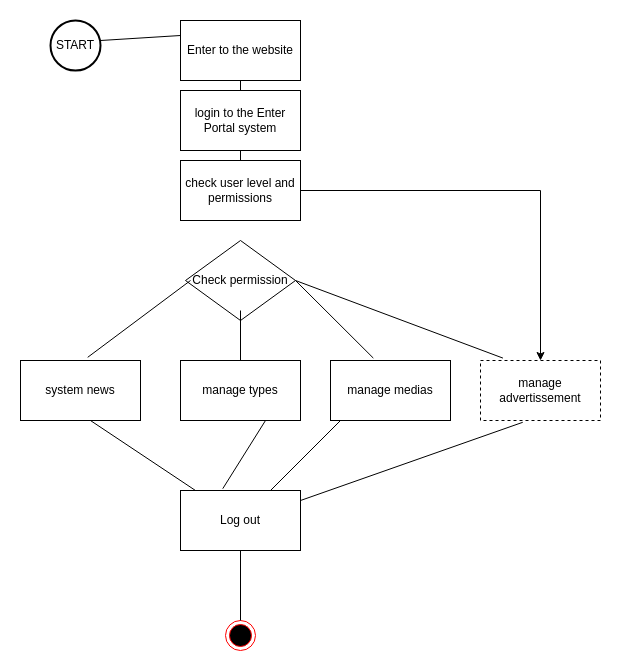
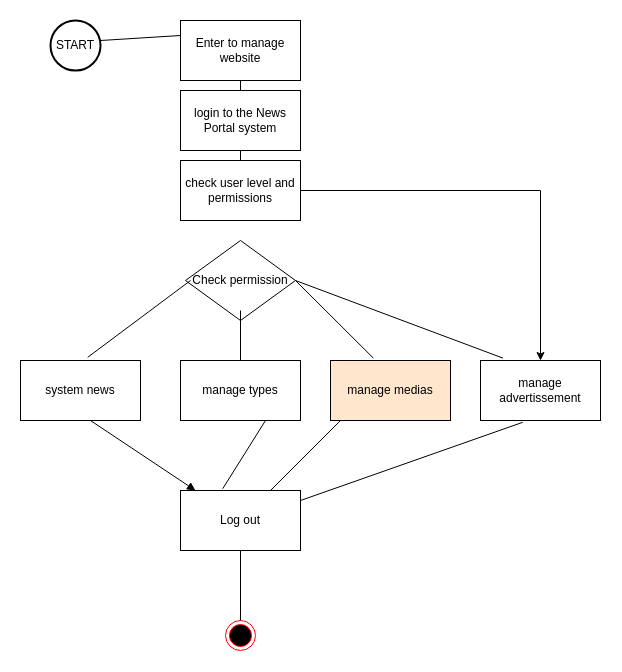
node "Enter to the website": label "Enter to the website" -> "Enter to manage website"
node "login to the Enter Portal system": label "login to the Enter Portal system" -> "login to the News Portal system"
node "manage medias": fillcolor #ffffff -> #ffe6cc
node "manage advertissement": style dashed -> solid
edge "system news" -- "Log out": arrowhead none -> block
